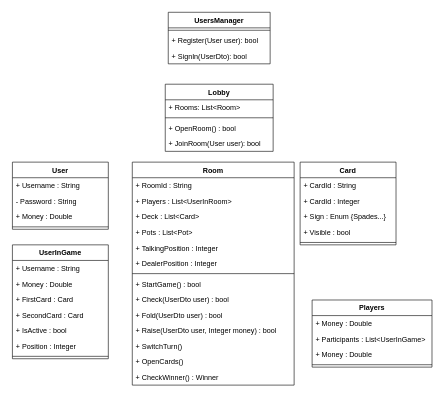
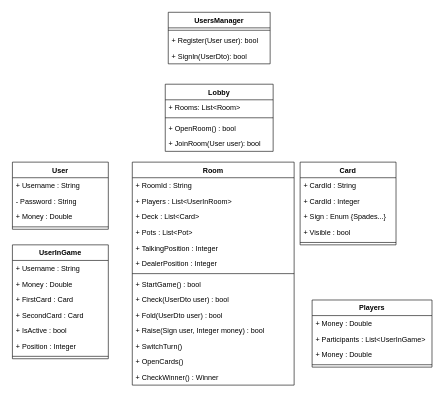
node "+ Raise(UserDto user, Integer money) : bool": label "+ Raise(UserDto user, Integer money) : bool" -> "+ Raise(Sign user, Integer money) : bool"
